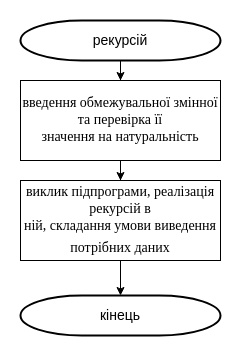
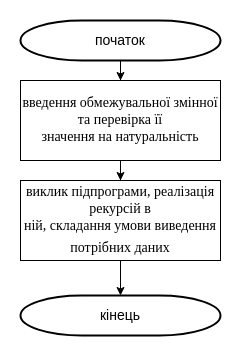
node "рекурсій": label "рекурсій" -> "початок"
